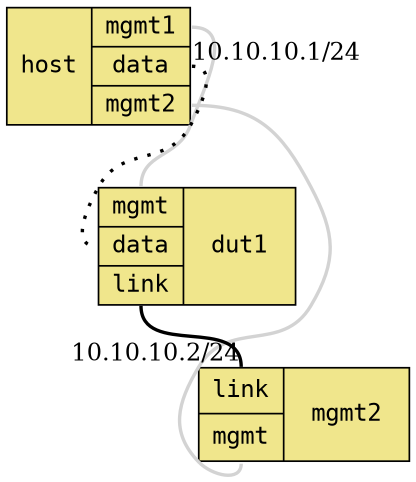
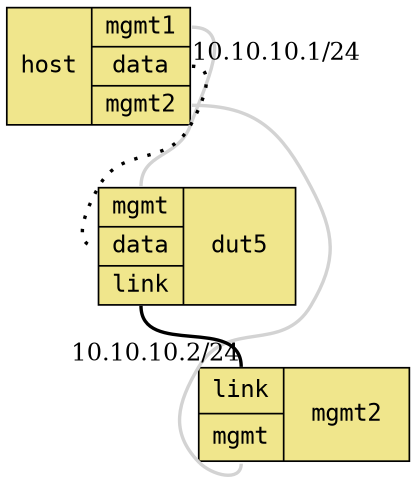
node "mgmt": text "dut1" -> "dut5"
